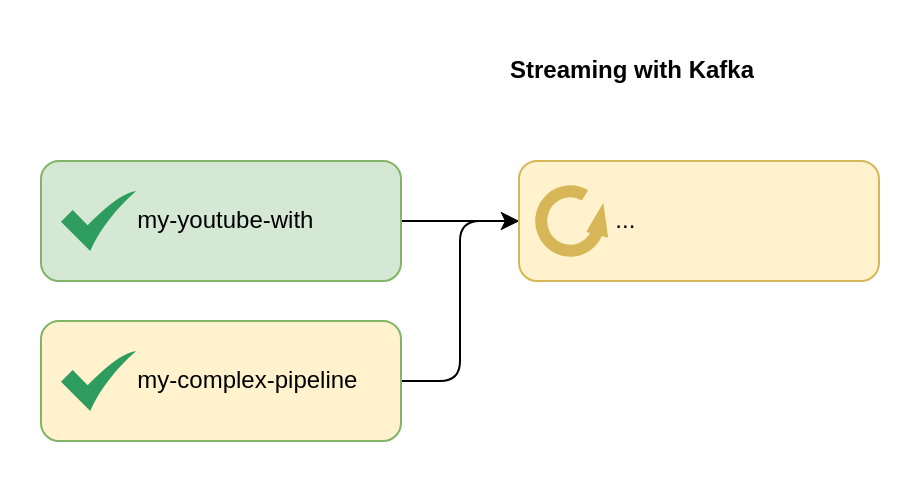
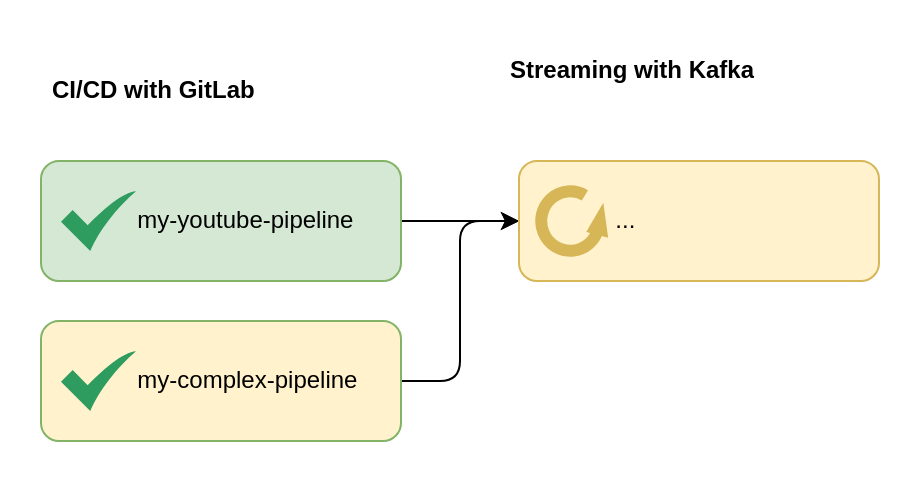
node "CI/CD with GitLab": added
node "my-youtube-with": label "my-youtube-with" -> "my-youtube-pipeline"
